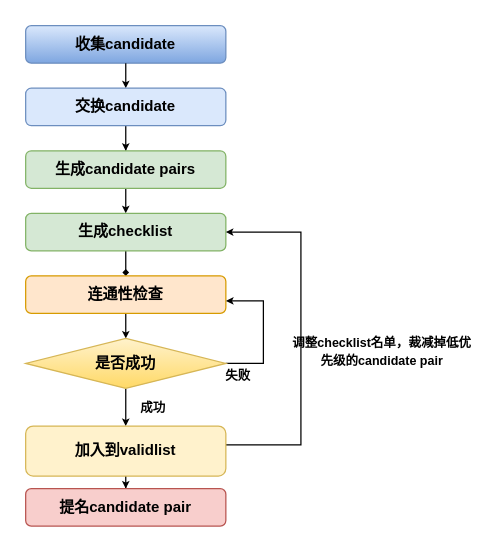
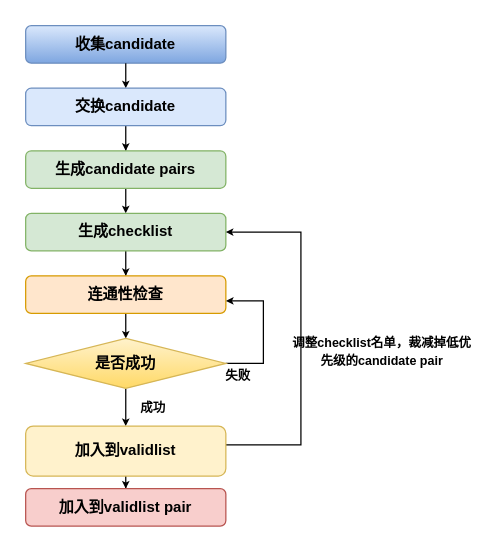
edge "生成checklist" -> "连通性检查": arrowhead diamond -> classic
node "提名candidate pair": label "提名candidate pair" -> "加入到validlist pair"
